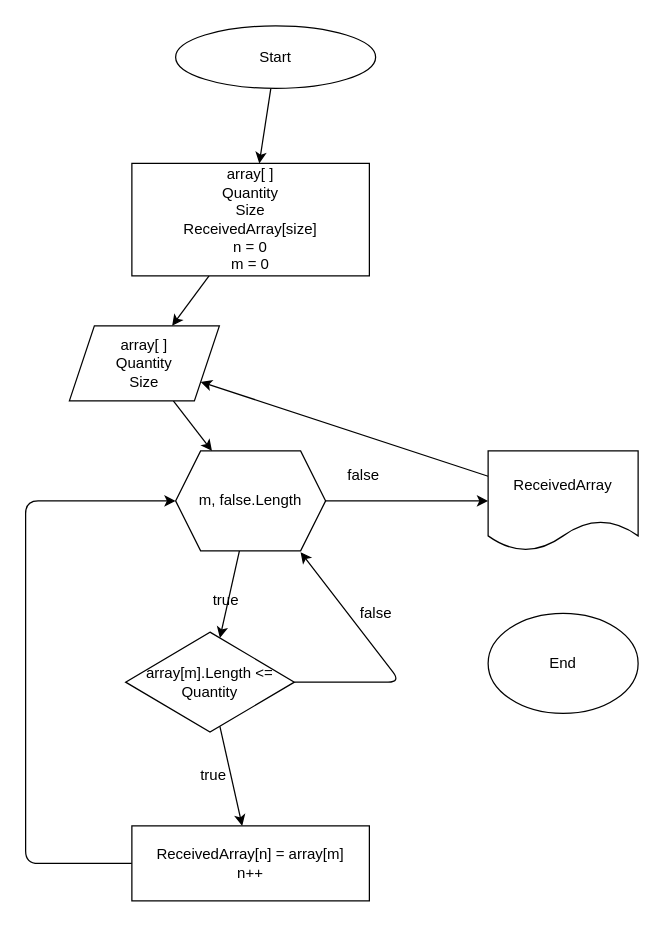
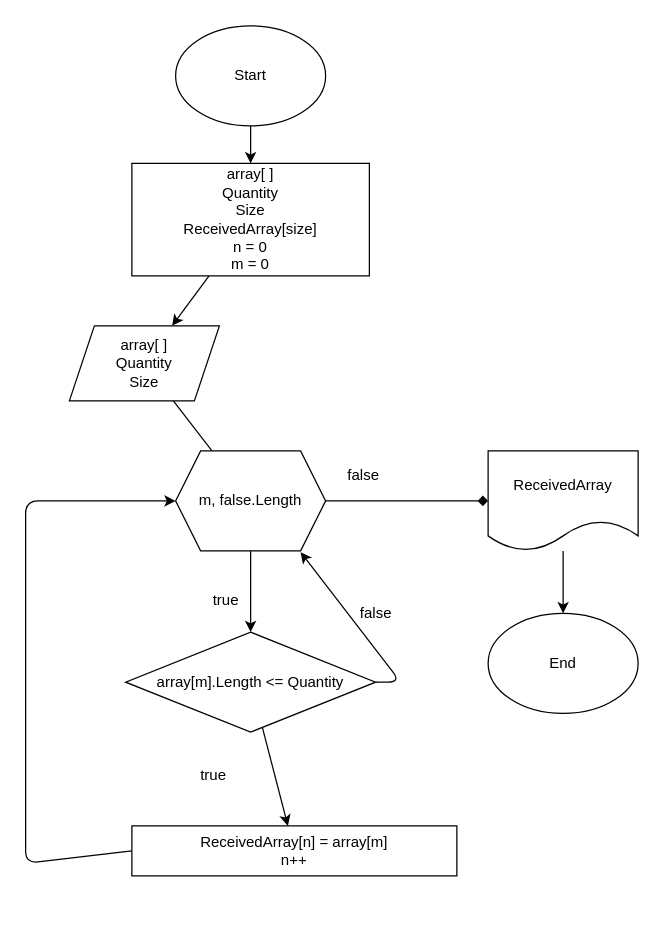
node "Start": size 200x63 -> 150x100
edge "ReceivedArray" -> "array[ ] Quantity Size": now "ReceivedArray" -> "End"
edge "array[ ] Quantity Size" -> "m, false.Length": arrowhead classic -> none
edge "m, false.Length" -> "ReceivedArray": arrowhead classic -> diamond
node "array[m].Length <= Quantity": size 169x100 -> 250x100
node "ReceivedArray[n] = array[m] n++": size 238x75 -> 325x50
